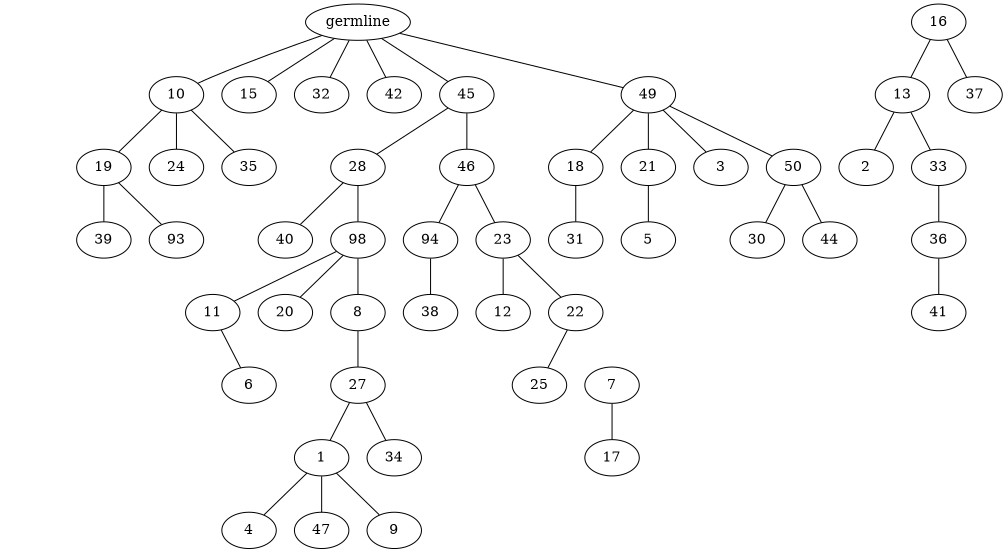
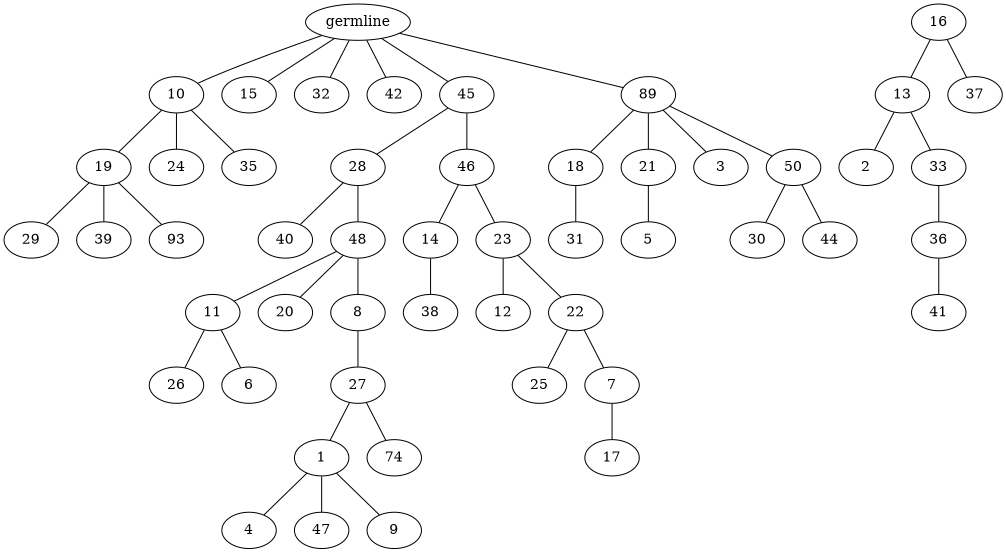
node "49": label "49" -> "89"
node "29": added
node "98": label "98" -> "48"
node "94": label "94" -> "14"
edge "22" -- "7": added
node "26": added
node "34": label "34" -> "74"
